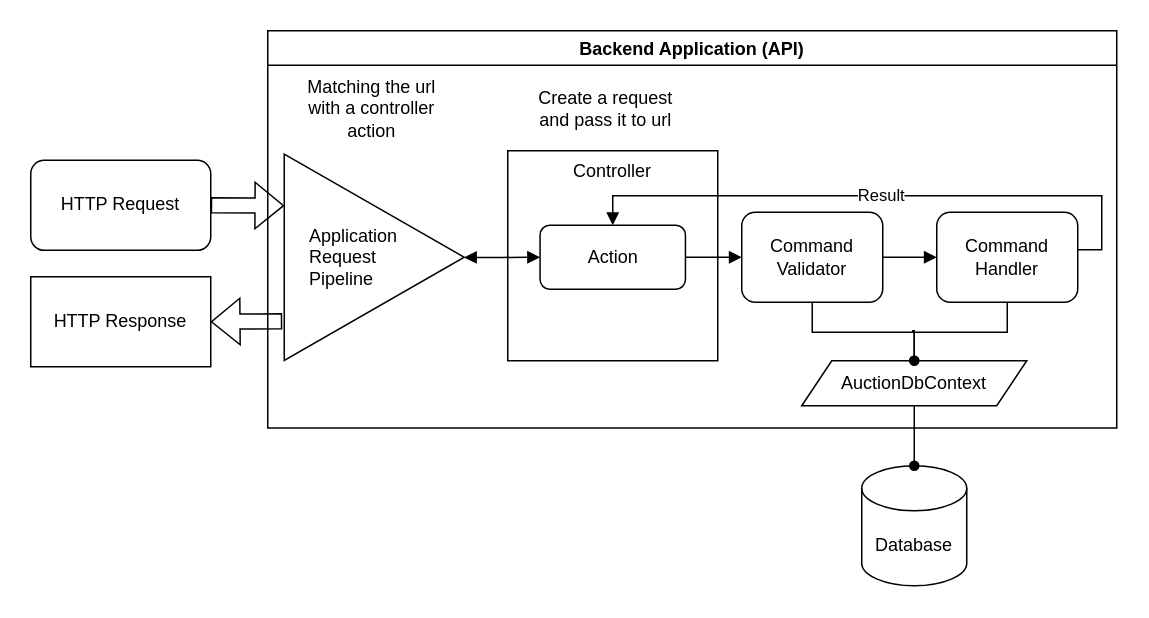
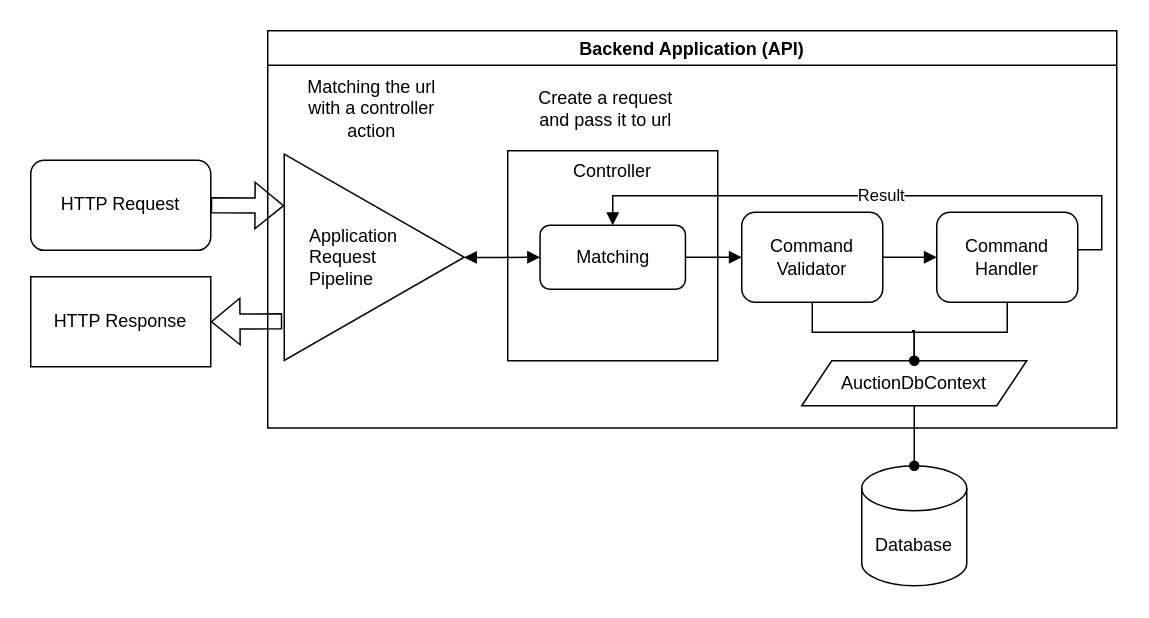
node "Action": label "Action" -> "Matching"
